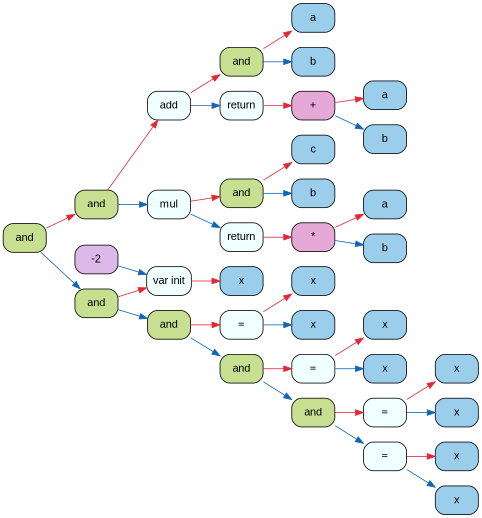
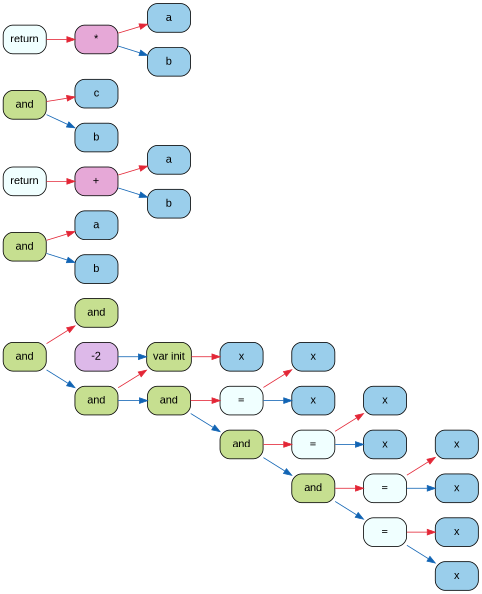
node "add": removed
node "mul": removed
node "var init": fillcolor #f0ffff -> #c6df90
